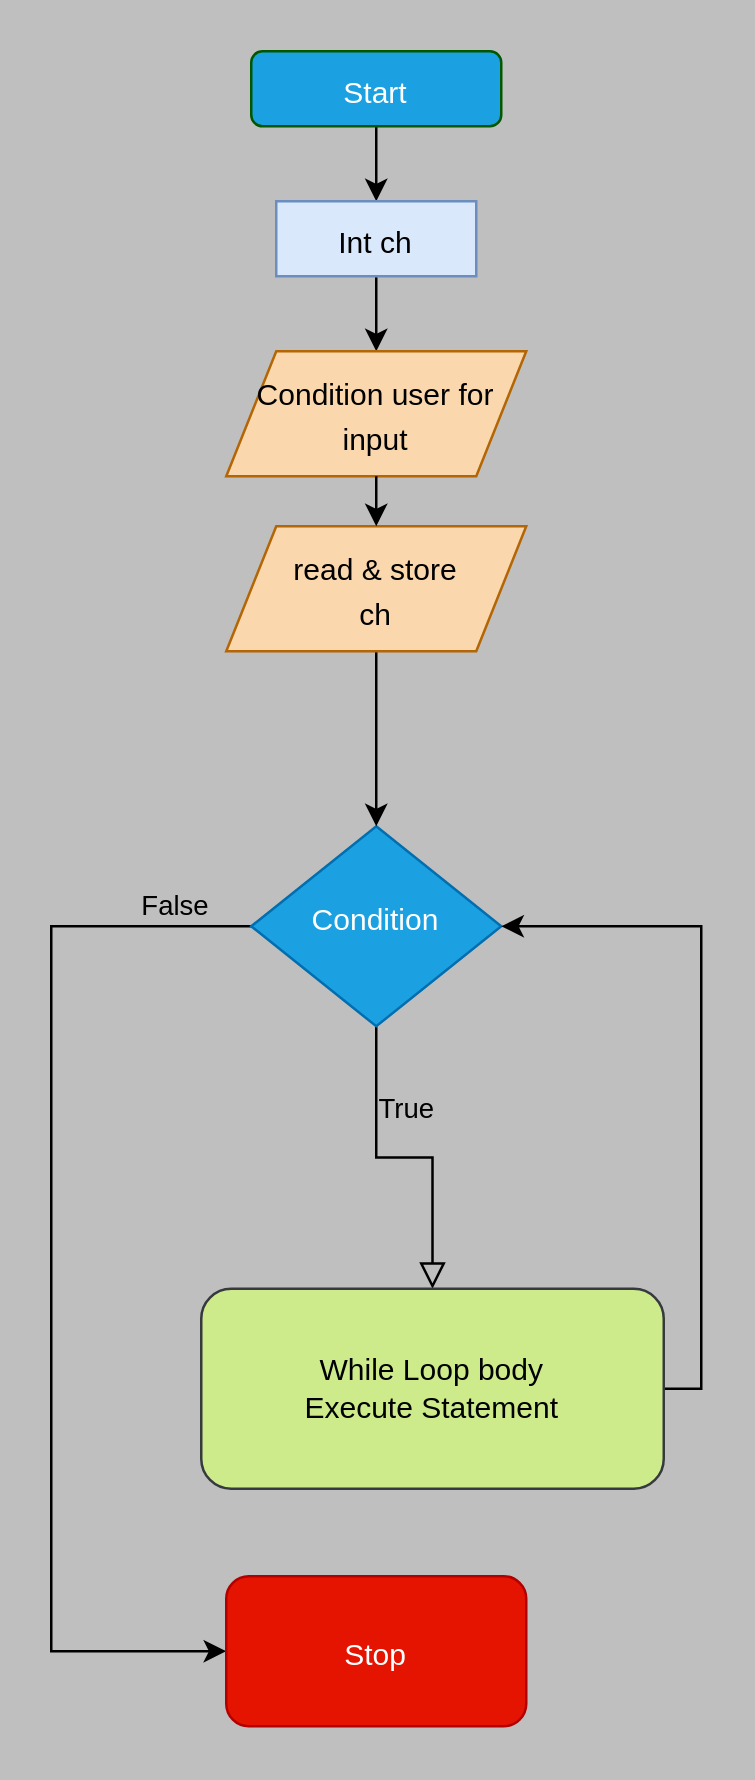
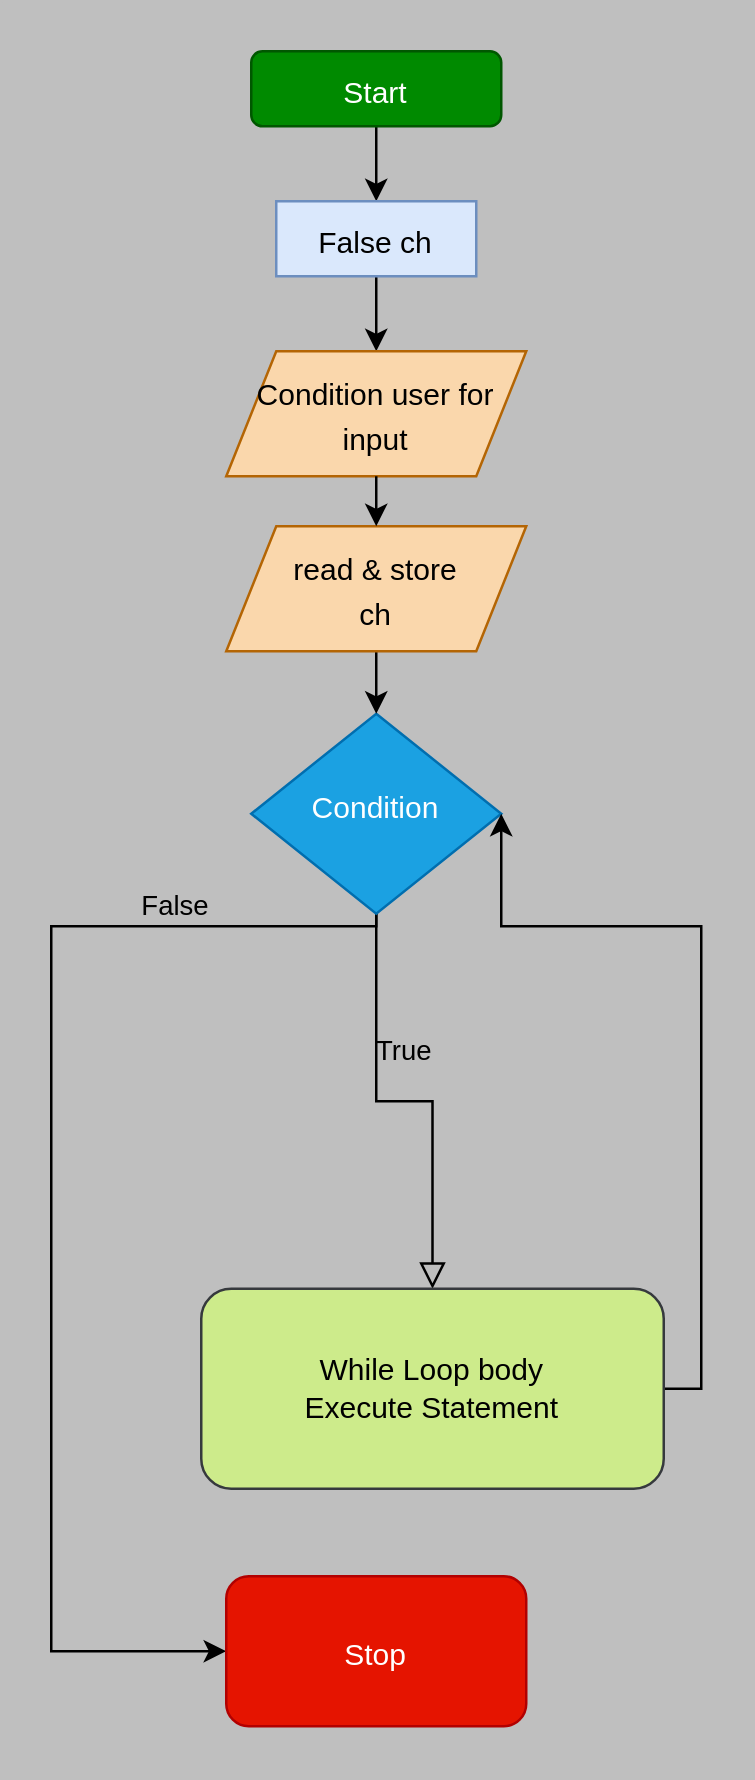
node "Start": fillcolor #1ba1e2 -> #008a00
node "Int ch": label "Int ch" -> "False ch"
node "Condition": moved (376, 926) -> (376, 814)
